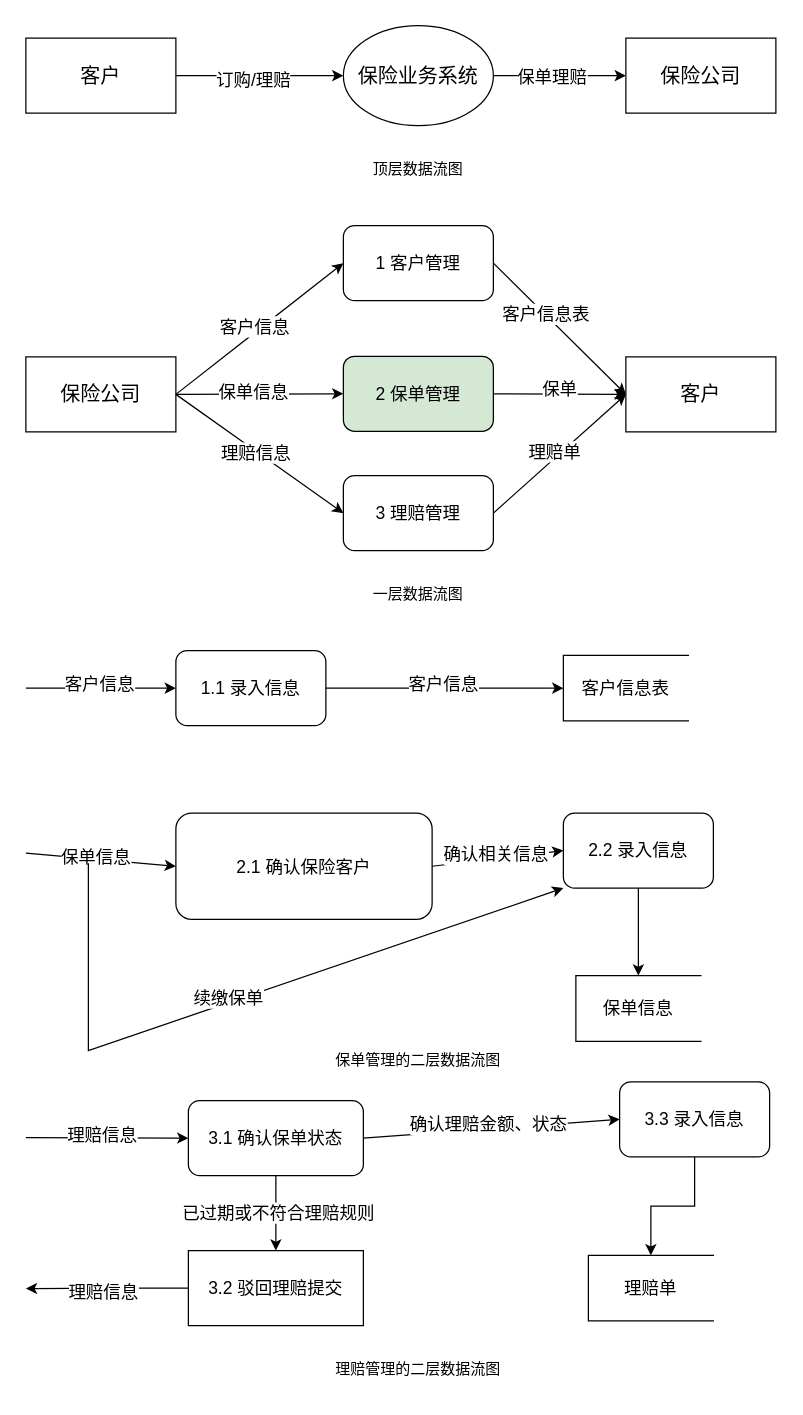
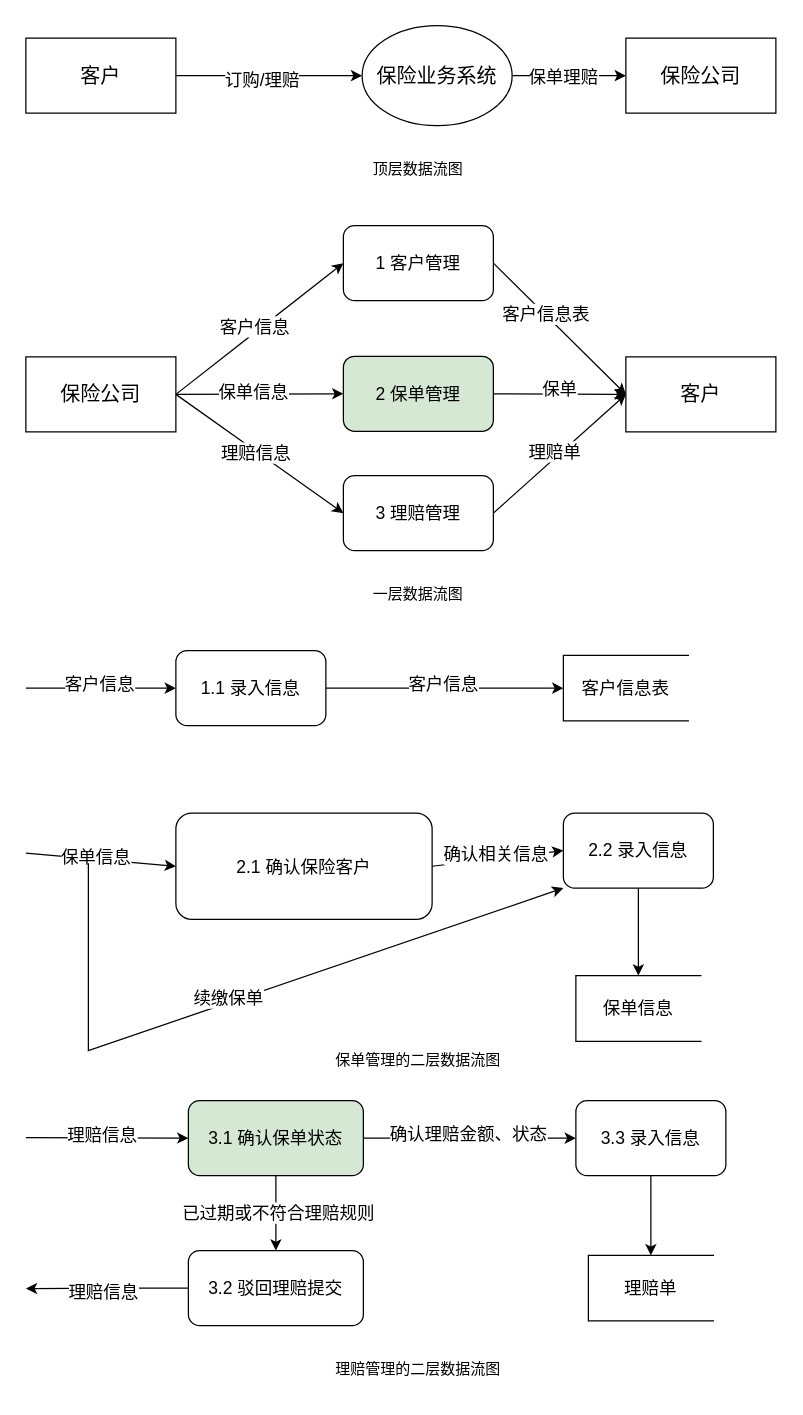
node "保险业务系统": moved (418, 76) -> (437, 76)
node "3.3 录入信息": moved (694, 1119) -> (651, 1138)
node "3.1 确认保单状态": fillcolor #ffffff -> #d5e8d4
node "3.2 驳回理赔提交": shape rectangle -> rounded rectangle
